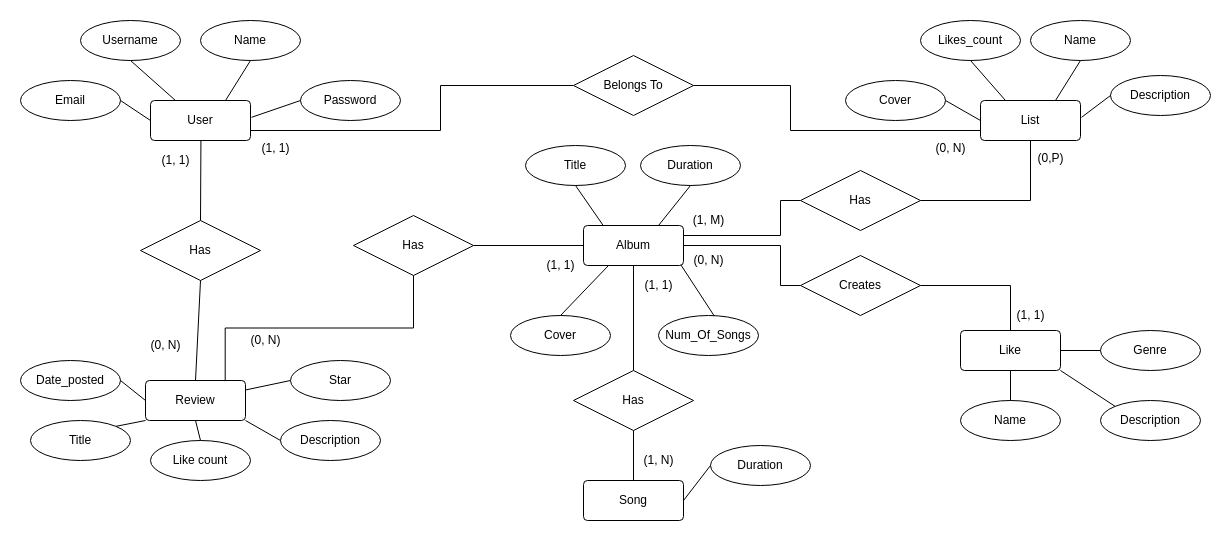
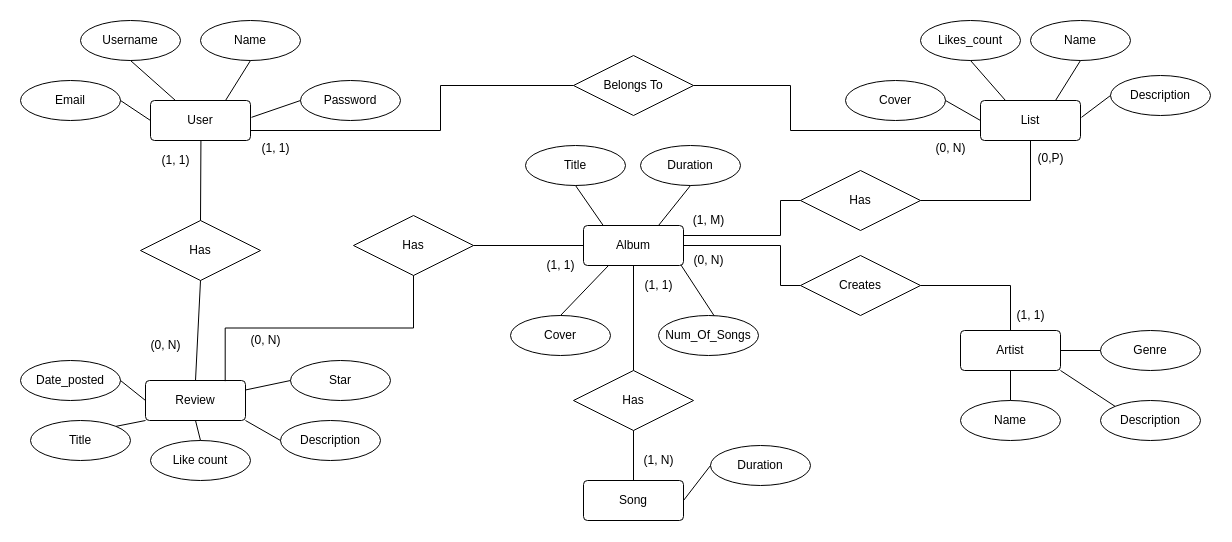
node "Like": label "Like" -> "Artist"
